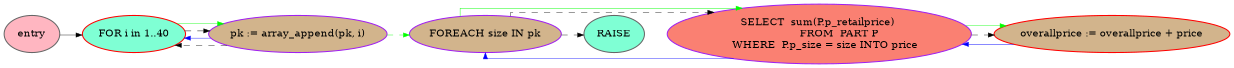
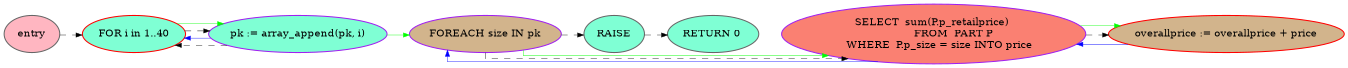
node "pk := array_append(pk, i)": fillcolor tan -> aquamarine
node "RETURN 0": added
edge "entry" -> "FOR i in 1..40": style solid -> dashed
edge "pk := array_append(pk, i)" -> "FOREACH size IN pk": style dashed -> solid
